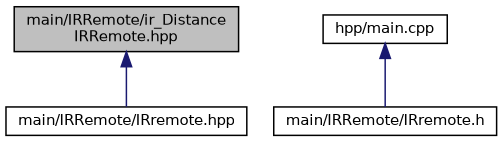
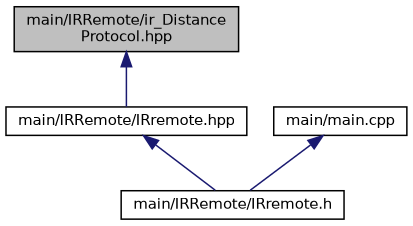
node "main/IRRemote/ir_Distance IRRemote.hpp": label "main/IRRemote/ir_Distance IRRemote.hpp" -> "main/IRRemote/ir_Distance Protocol.hpp"
node "hpp/main.cpp": label "hpp/main.cpp" -> "main/main.cpp"
edge "main/IRRemote/IRremote.h" -> "main/IRRemote/IRremote.hpp": added
